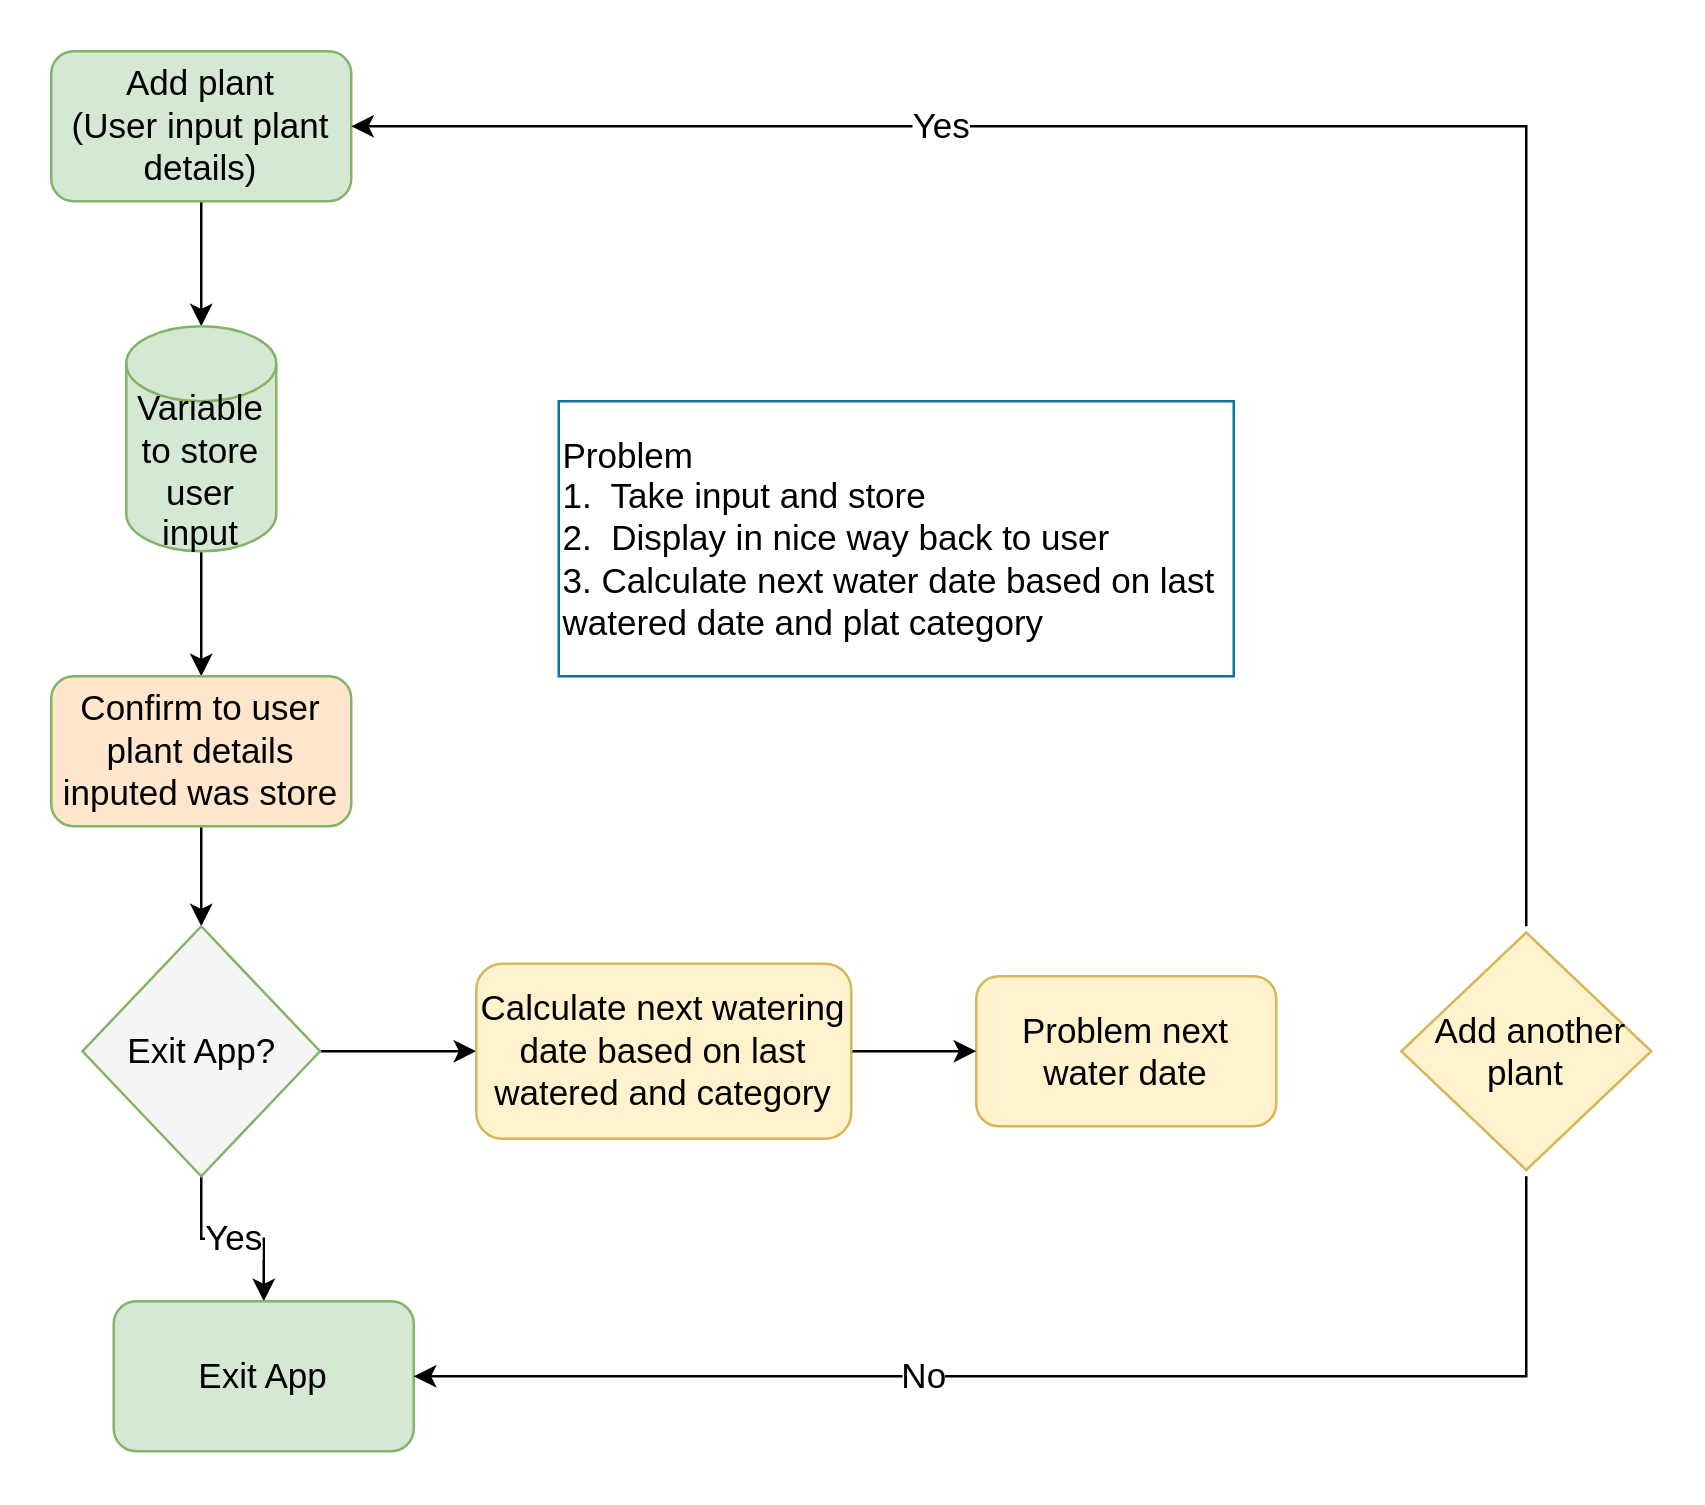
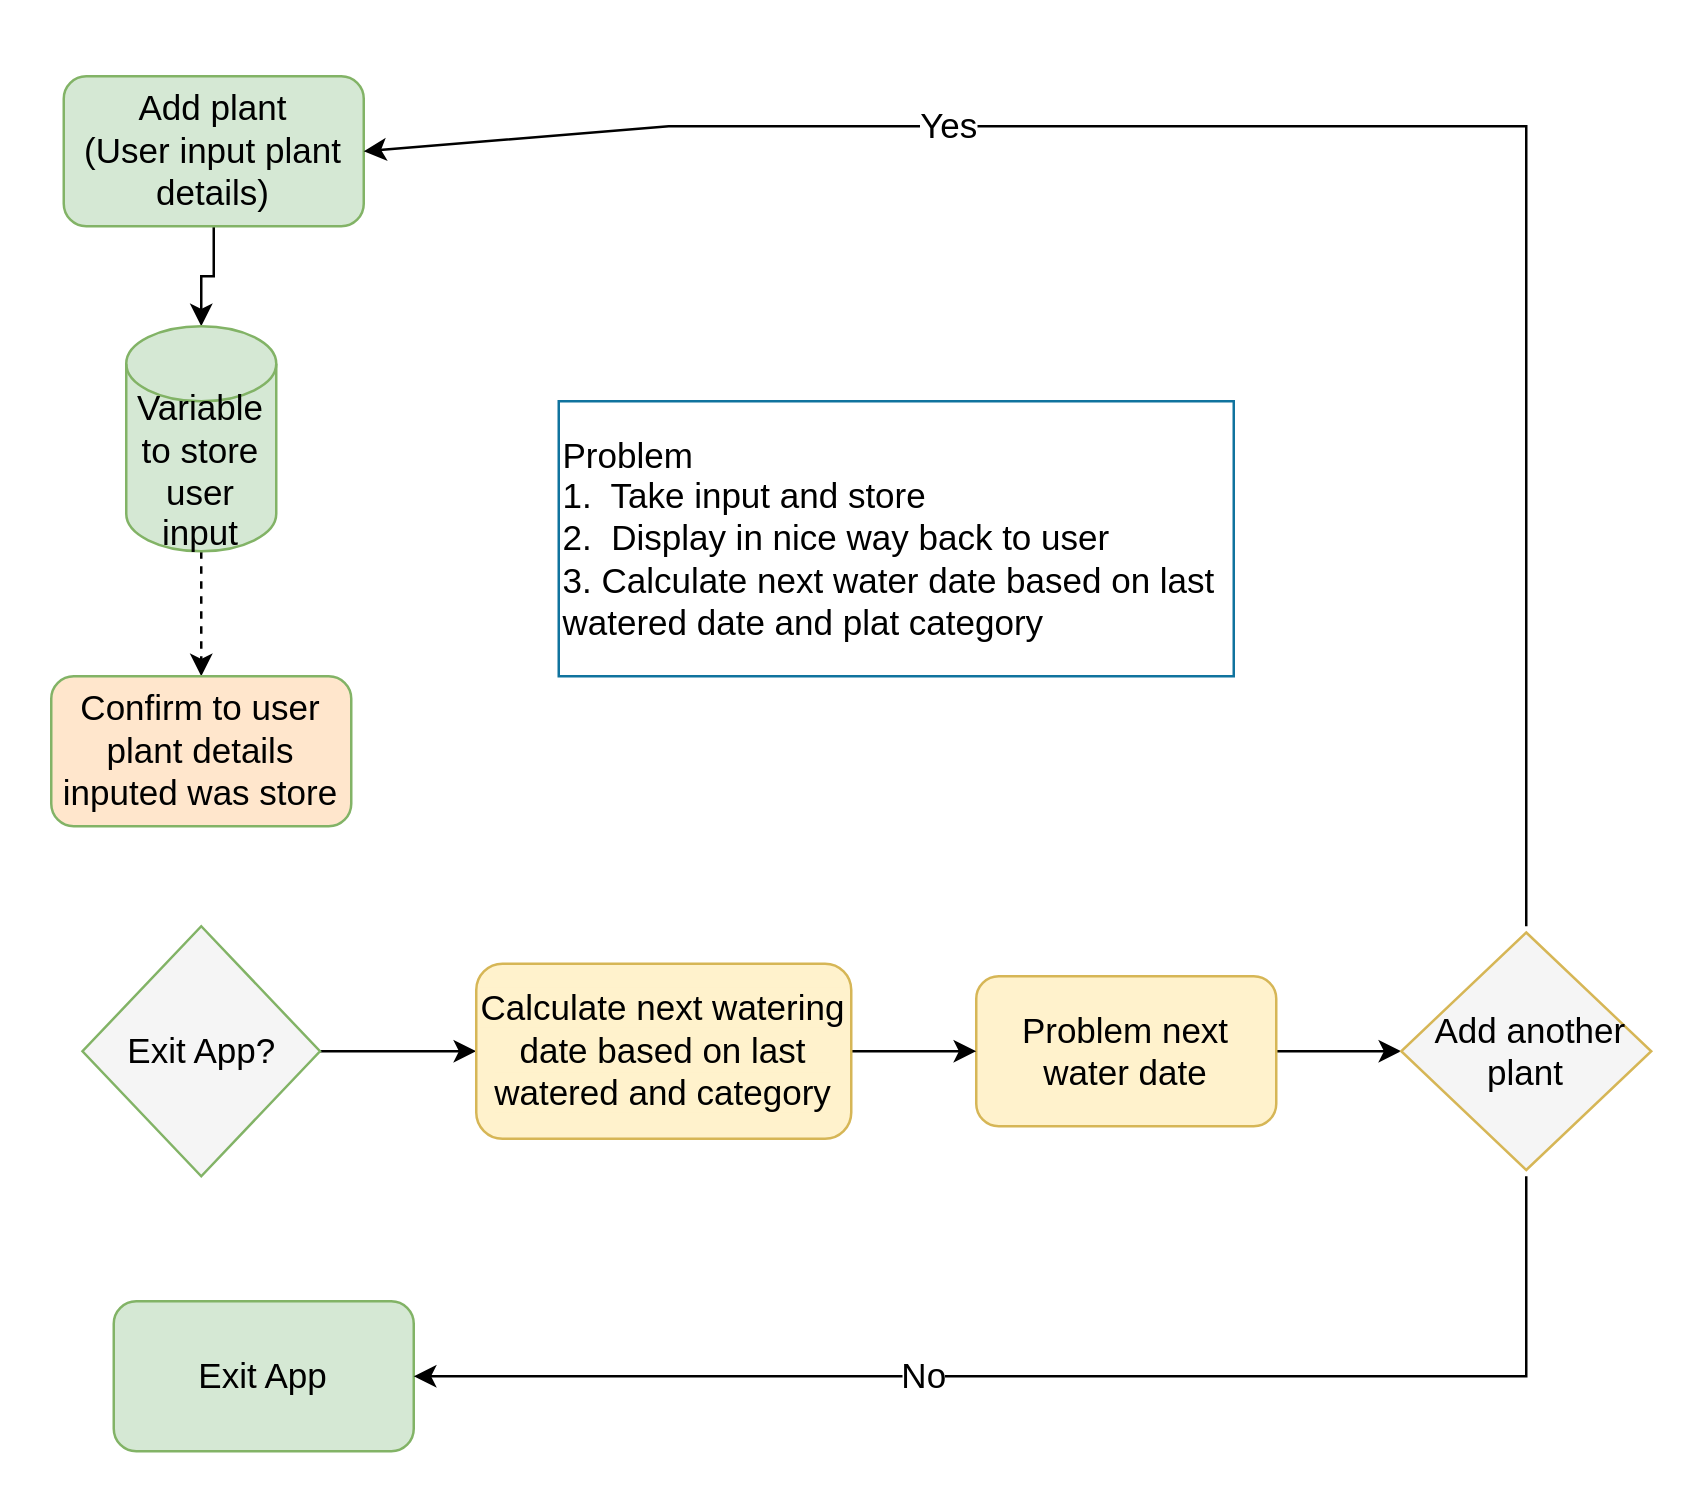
node "Add plant (User input plant details)": moved (201, 126) -> (214, 151)
edge "Variable to store user input" -> "Confirm to user plant details inputed was store": style solid -> dashed
edge "Confirm to user plant details inputed was store" -> "Exit App?": removed
edge "Problem next water date" -> "Add another plant": added
node "Add another plant": fillcolor #fff2cc -> #f5f5f5
edge "Exit App?" -> "Exit App": removed, label "Yes"
